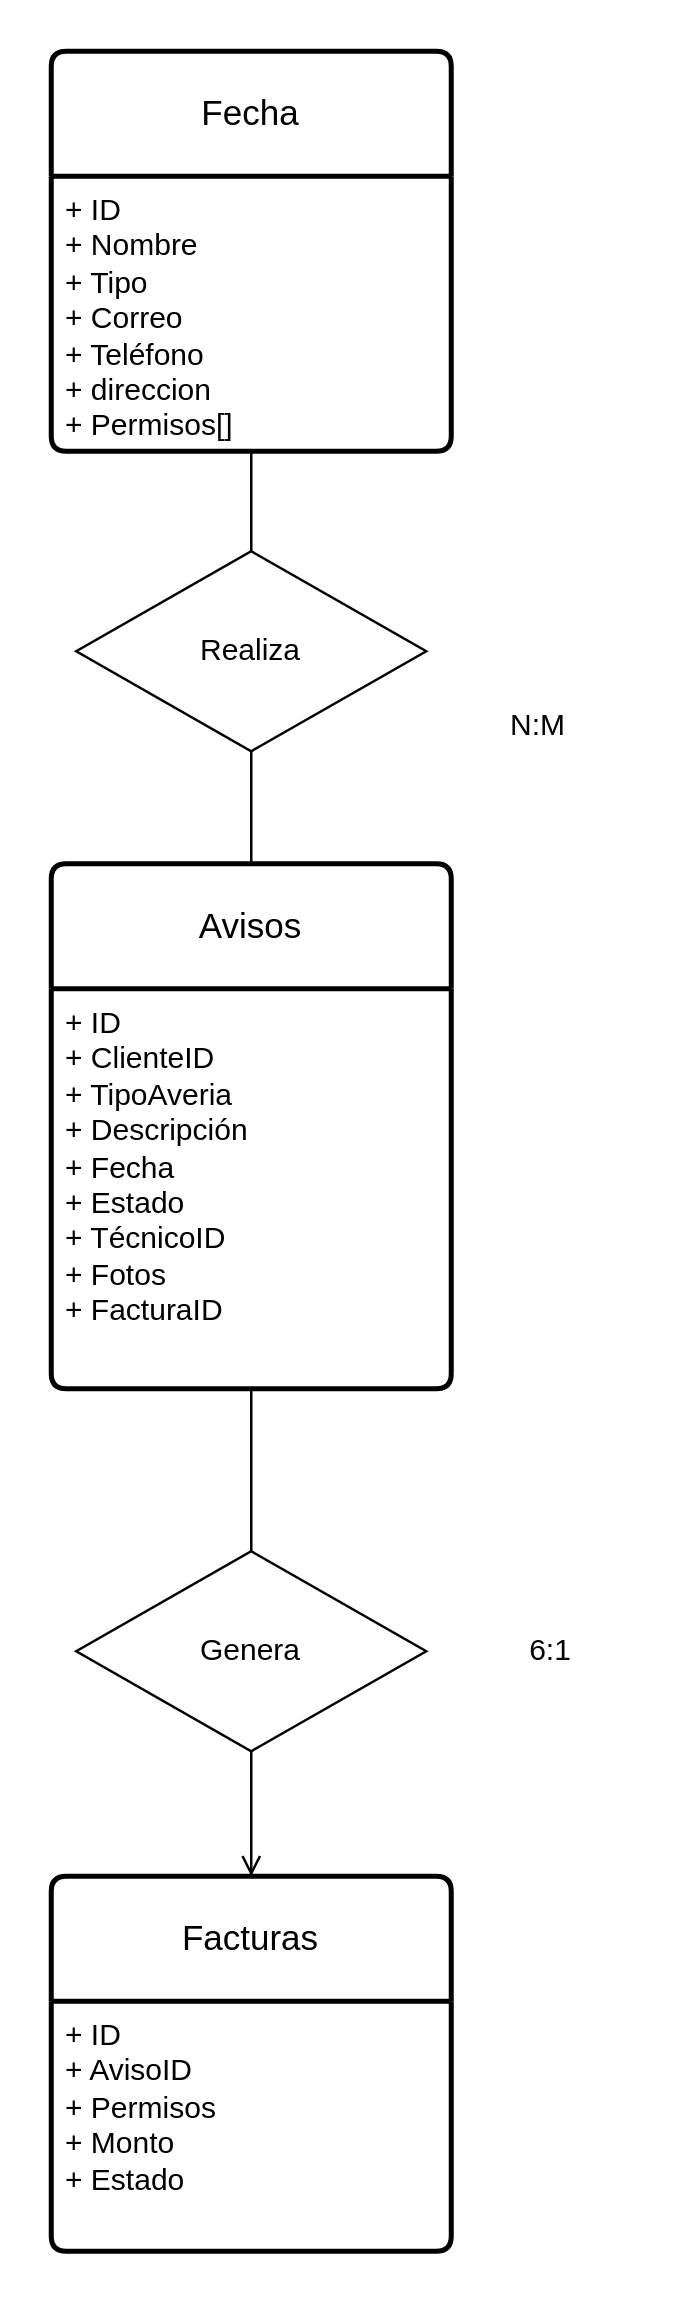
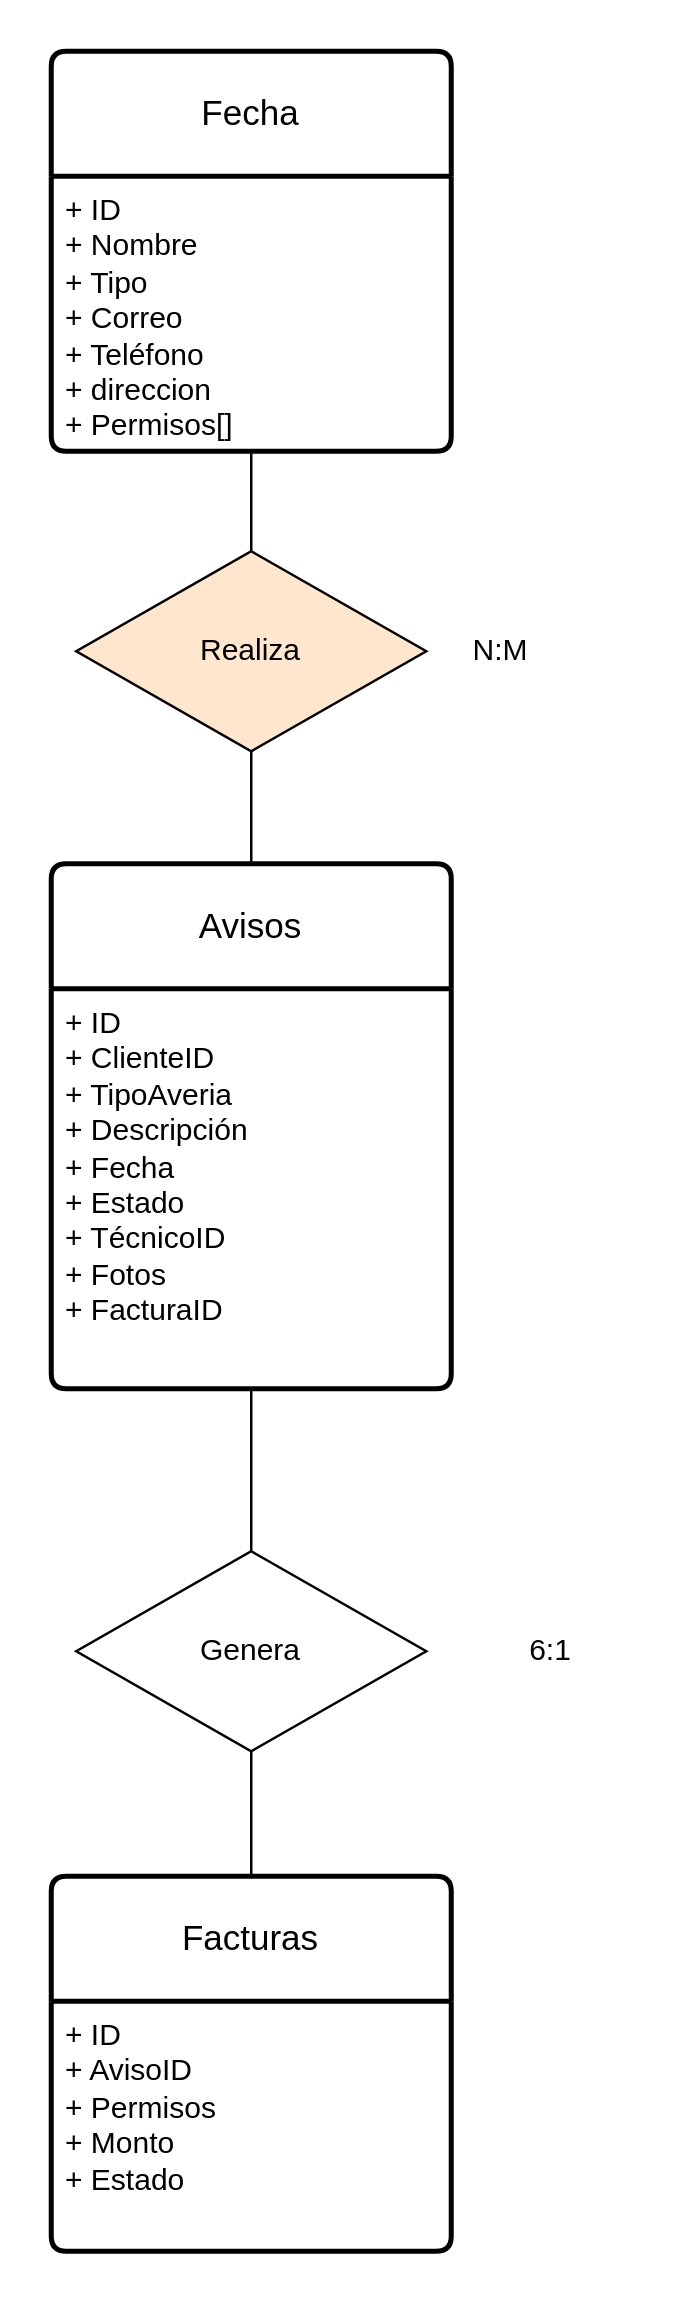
node "Realiza": fillcolor #ffffff -> #ffe6cc
node "N:M": moved (539, 726) -> (501, 651)
edge "Genera" -> "Facturas": arrowhead open -> none
